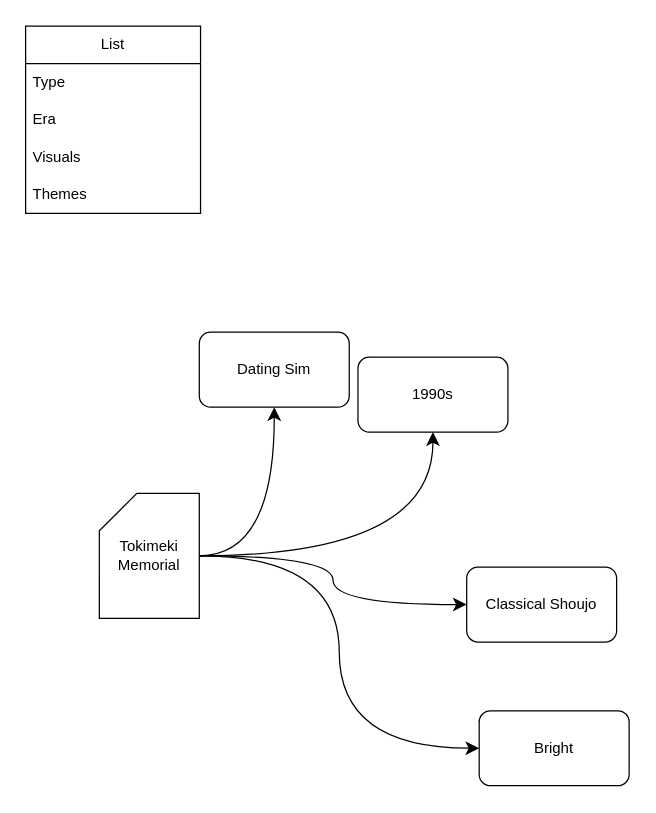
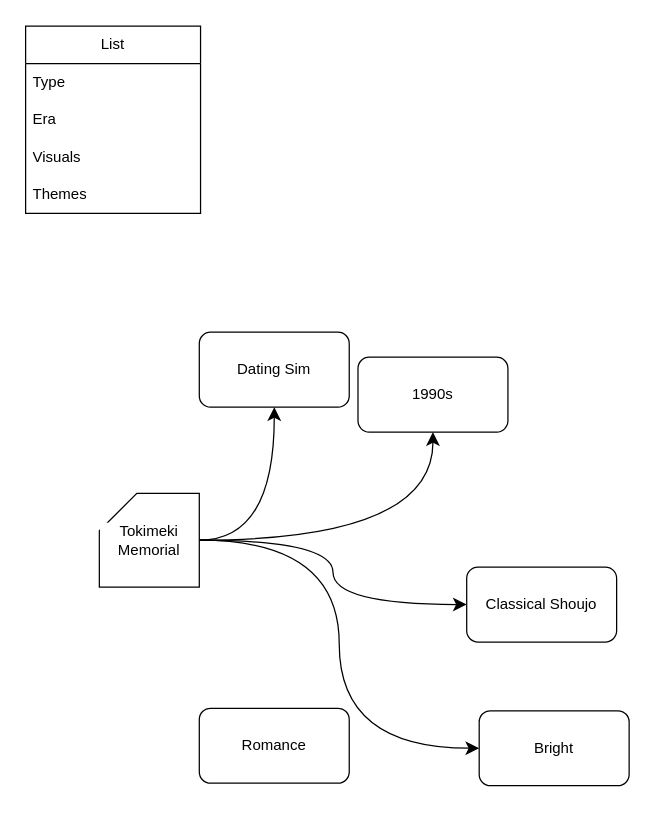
node "Tokimeki Memorial": size 100x125 -> 100x94
node "Romance": added
